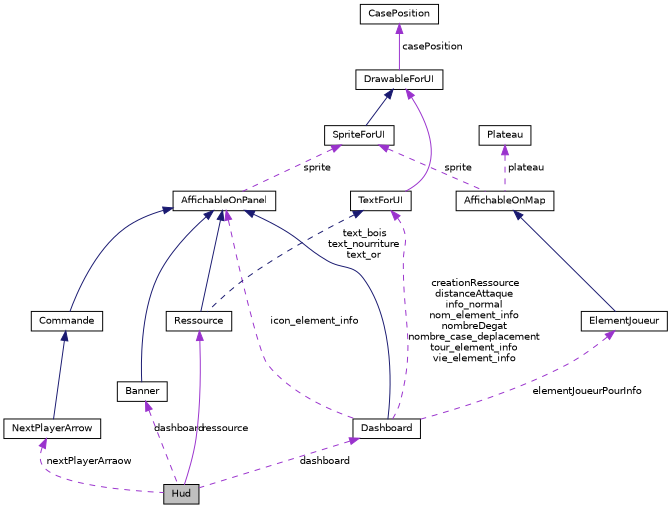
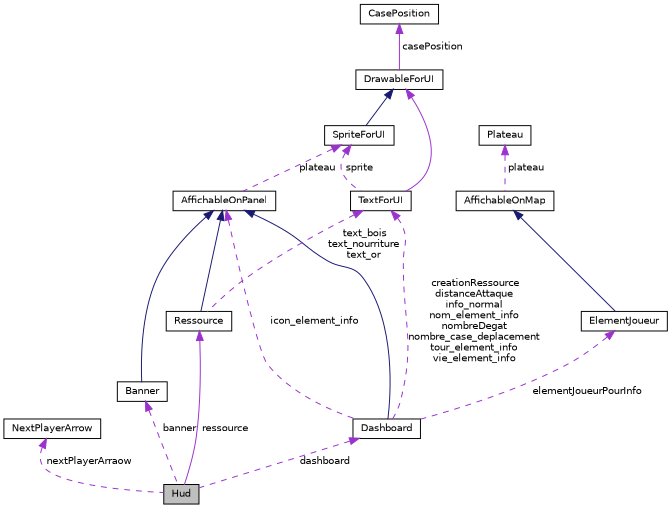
edge "AffichableOnPanel" -> "SpriteForUI": label " sprite" -> " plateau"
edge "AffichableOnMap" -> "SpriteForUI": now "TextForUI" -> "SpriteForUI"
edge "Ressource" -> "TextForUI": color midnightblue -> darkorchid3
node "Commande": removed
edge "Hud" -> "Banner": label " dashboard" -> " banner"
